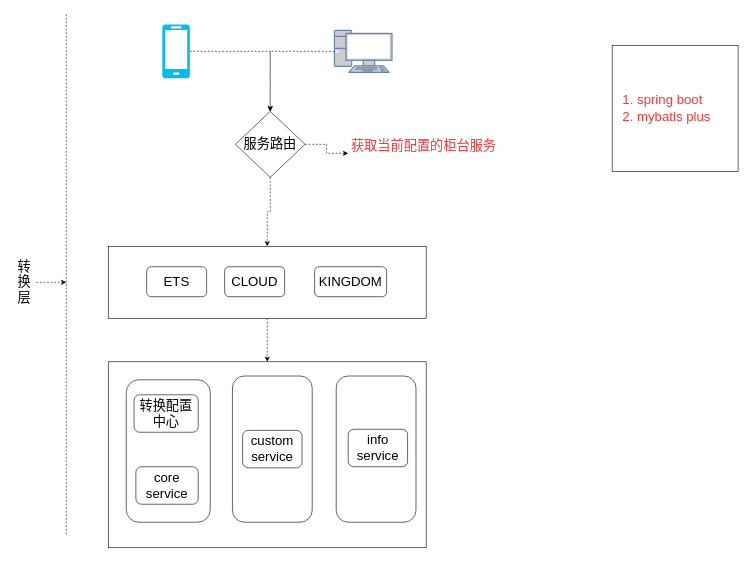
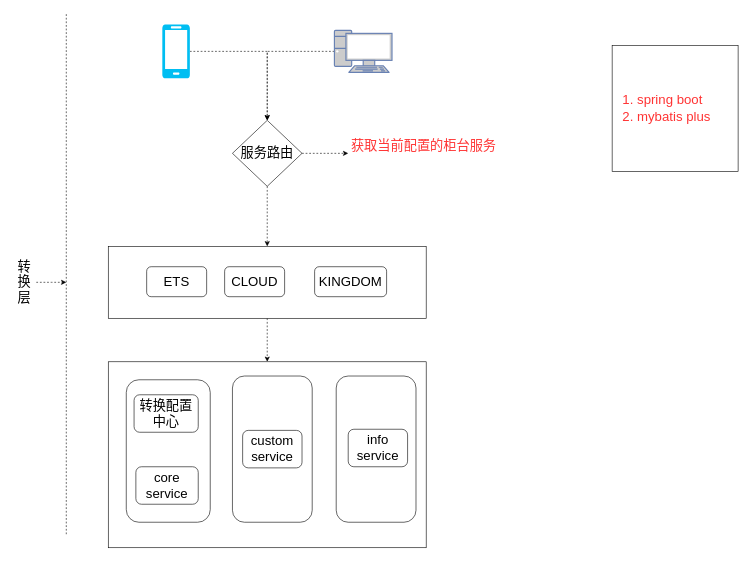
node "服务路由": moved (270, 144) -> (267, 153)
